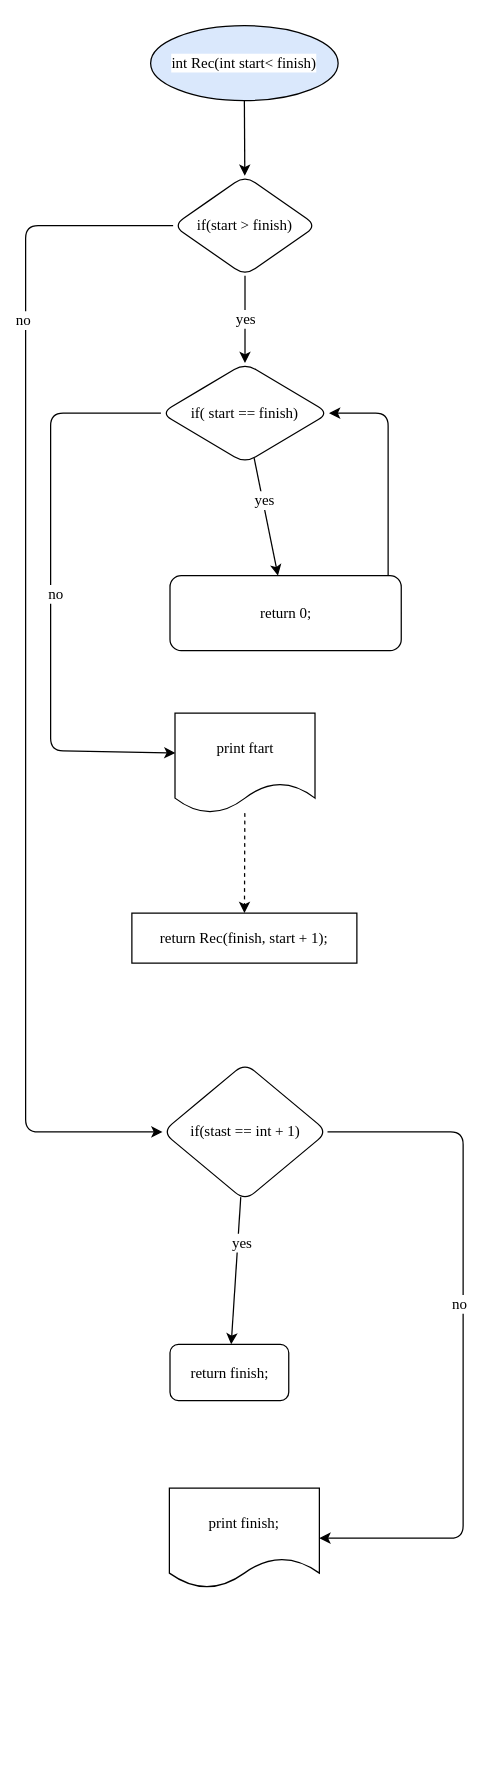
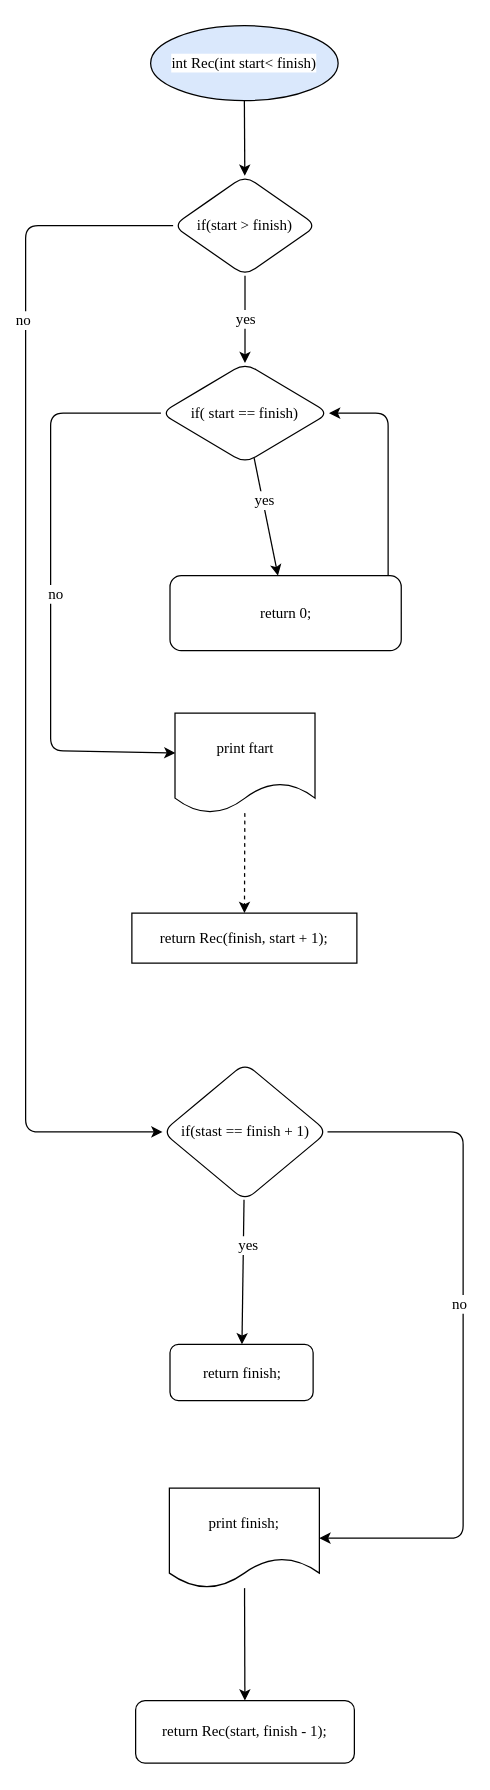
node "if(stast == int + 1)": label "if(stast == int + 1)" -> "if(stast == finish + 1)"
node "return finish;": size 119x56 -> 143x56
edge "print finish;" -> "return Rec(start, finish - 1);": added
node "return Rec(start, finish - 1);": added
